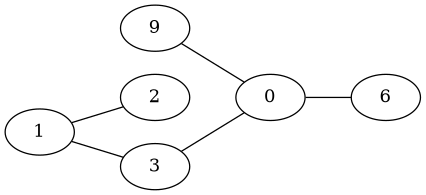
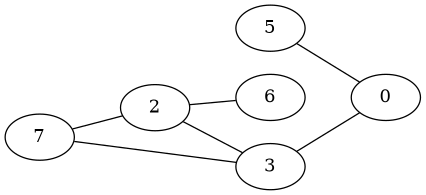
node "9": label "9" -> "5"
edge "0" -- "6": now "2" -- "6"
node "1": label "1" -> "7"
edge "2" -- "3": added
